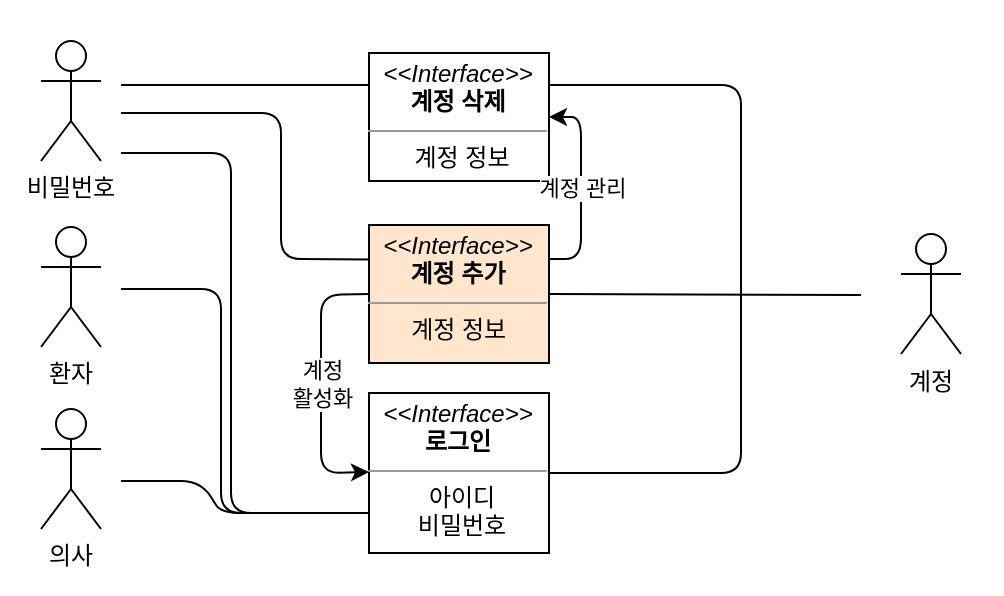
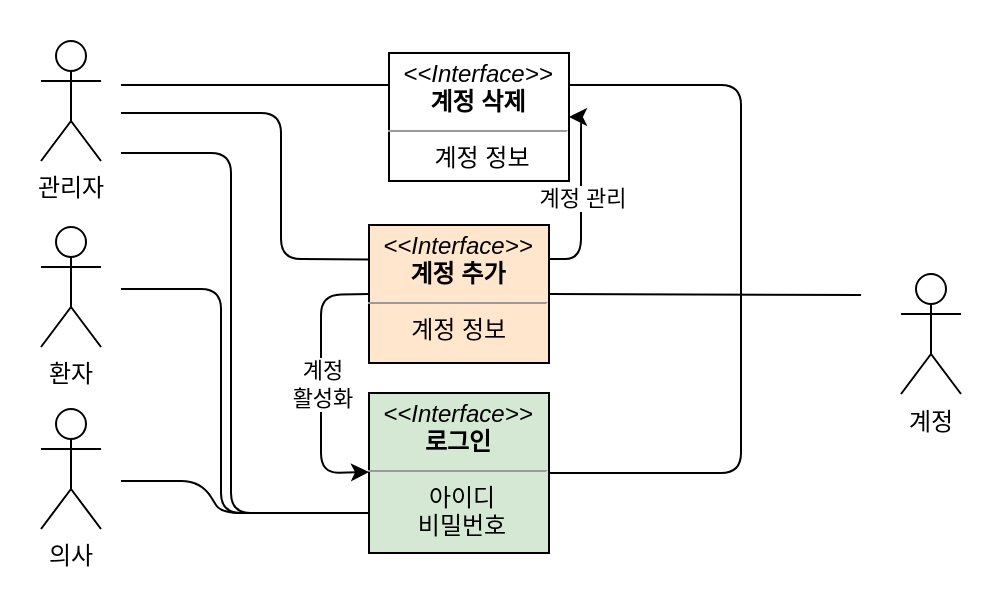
node "<<Interface>> 계정 삭제 계정 정보": moved (459, 117) -> (479, 117)
node "비밀번호": label "비밀번호" -> "관리자"
node "계정": moved (931, 294) -> (931, 334)
node "<<Interface>> 로그인 아이디 비밀번호": fillcolor #ffffff -> #d5e8d4
